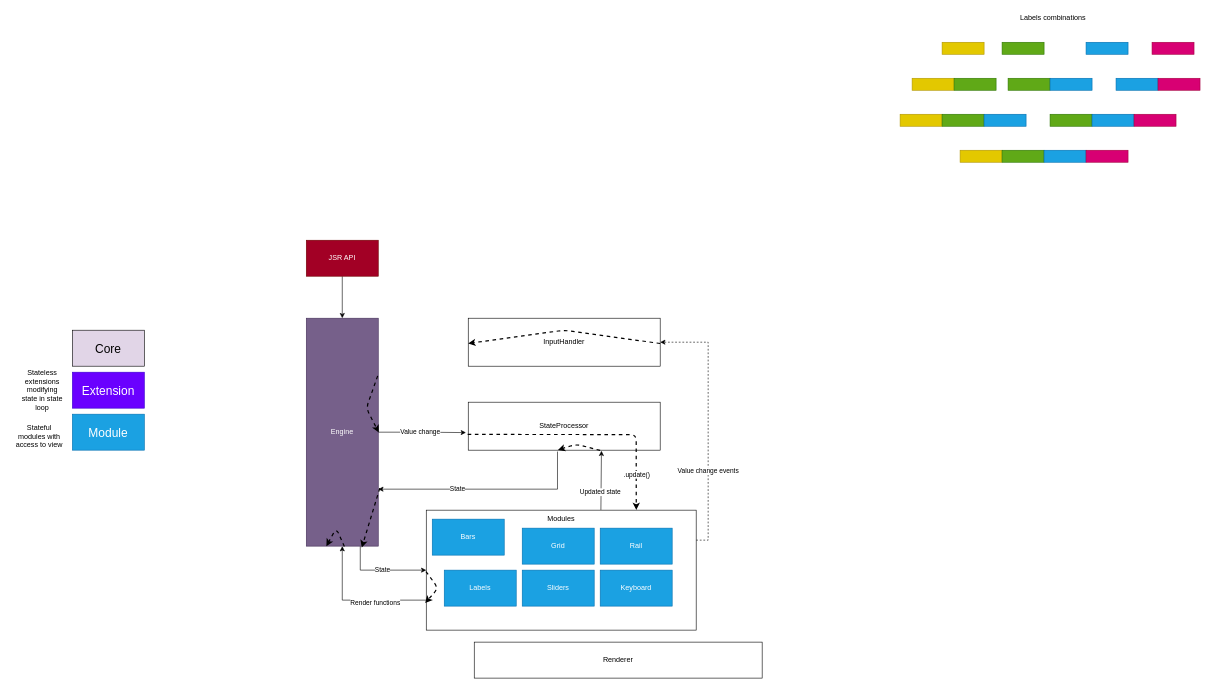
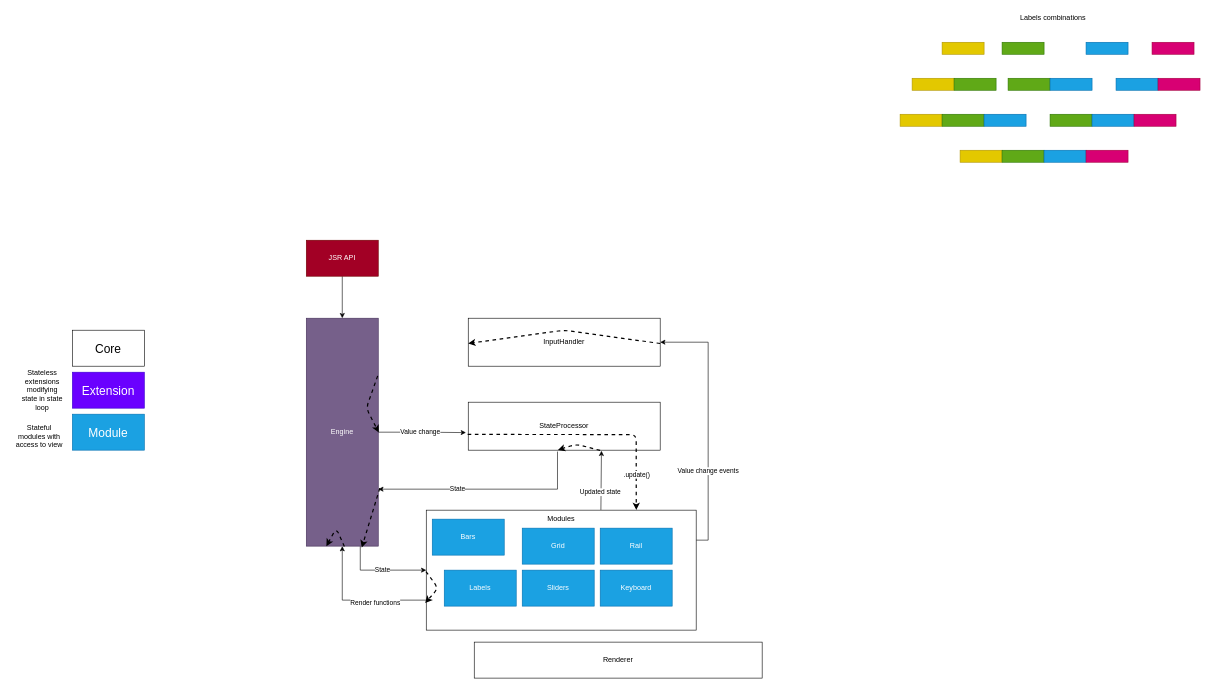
node "Core": fillcolor #e1d5e7 -> #ffffff
edge "Modules" -> "InputHandler": style dashed -> solid
